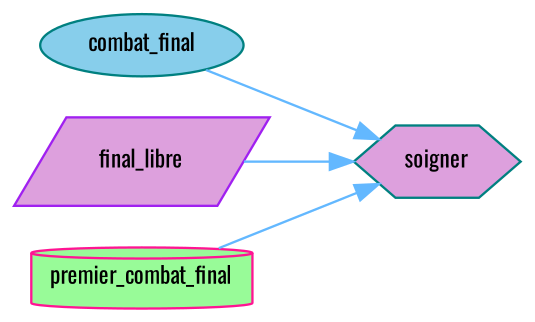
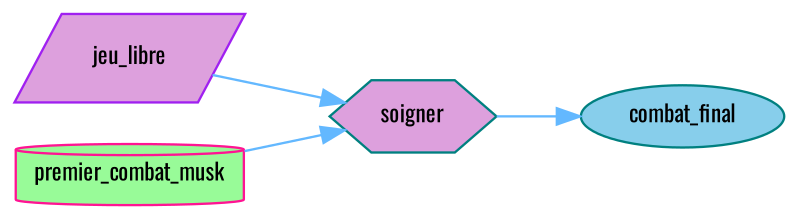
edge "combat_final" -> "soigner": reversed
node "final_libre": label "final_libre" -> "jeu_libre"
node "premier_combat_final": label "premier_combat_final" -> "premier_combat_musk"
